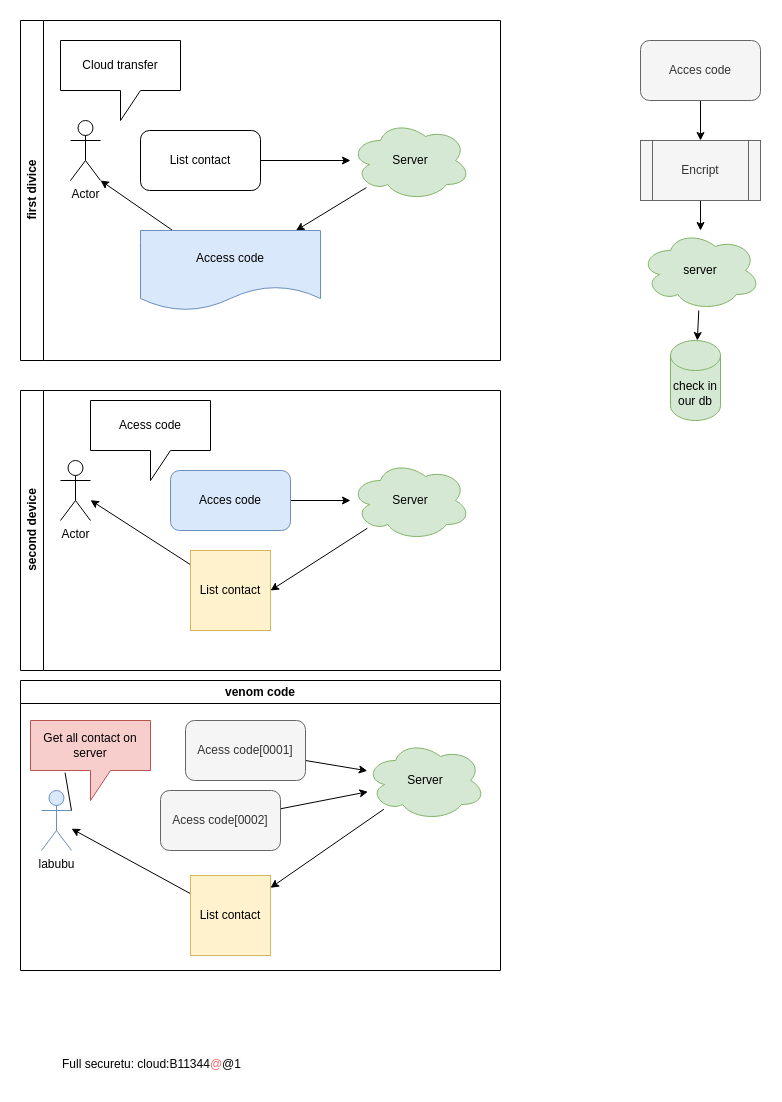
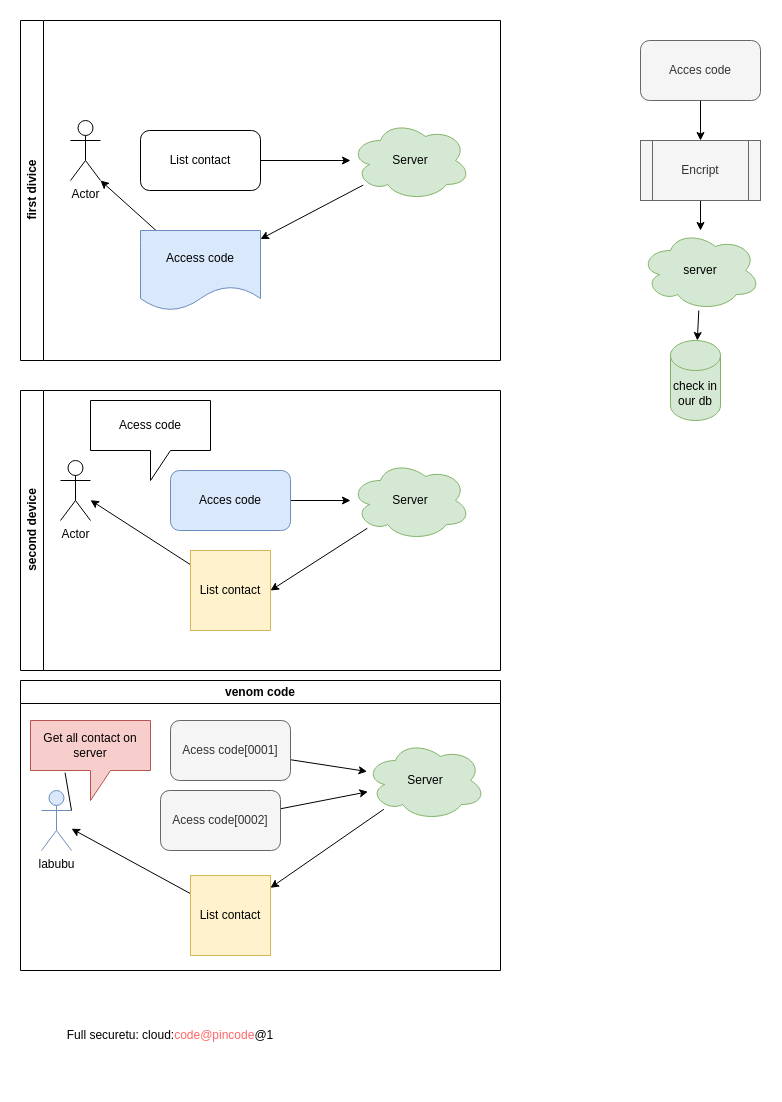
node "Cloud transfer": removed
node "Access code": size 180x80 -> 120x80
node "Acess code[0001]": moved (246, 751) -> (231, 751)
node "Full securetu: cloud:code@pincode@1": added
node "Full securetu: cloud:B11344@@1": removed
